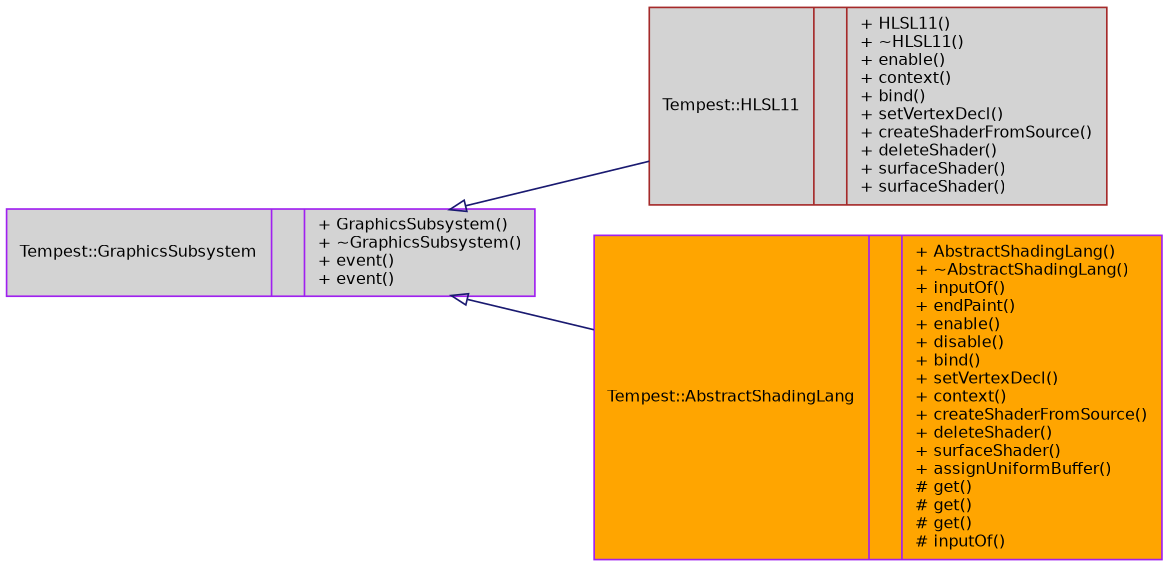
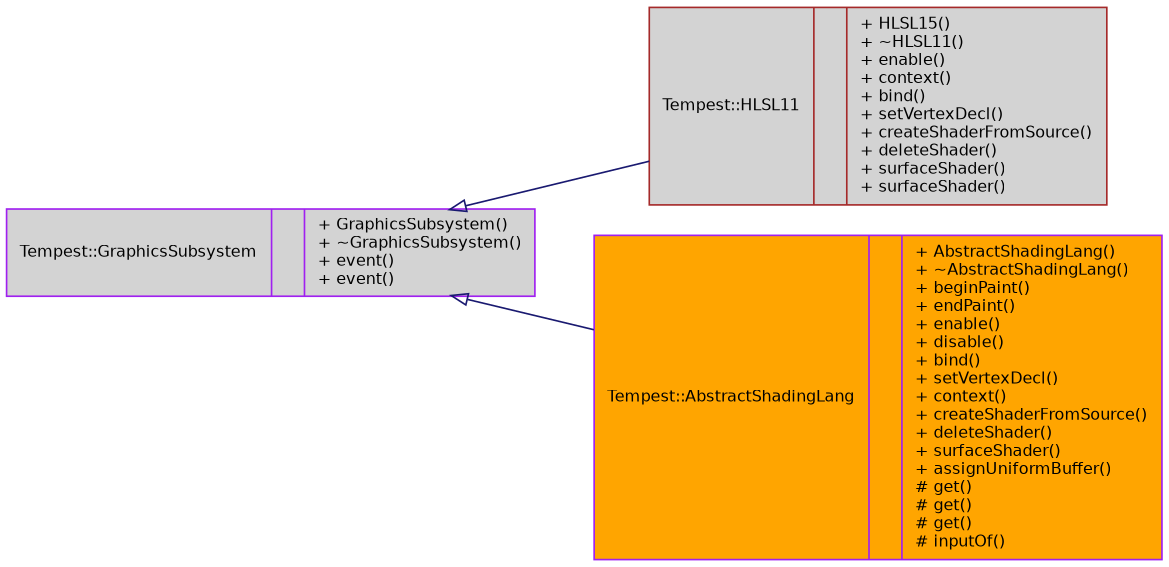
node "Tempest::HLSL11": text "+ HLSL11()" -> "+ HLSL15()"
node "Tempest::AbstractShadingLang": text "+ inputOf()" -> "+ beginPaint()"
